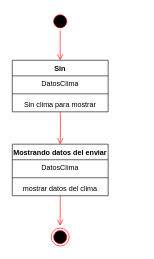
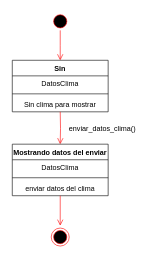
node "enviar_datos_clima()": added
node "mostrar datos del clima": label "mostrar datos del clima" -> "enviar datos del clima"
